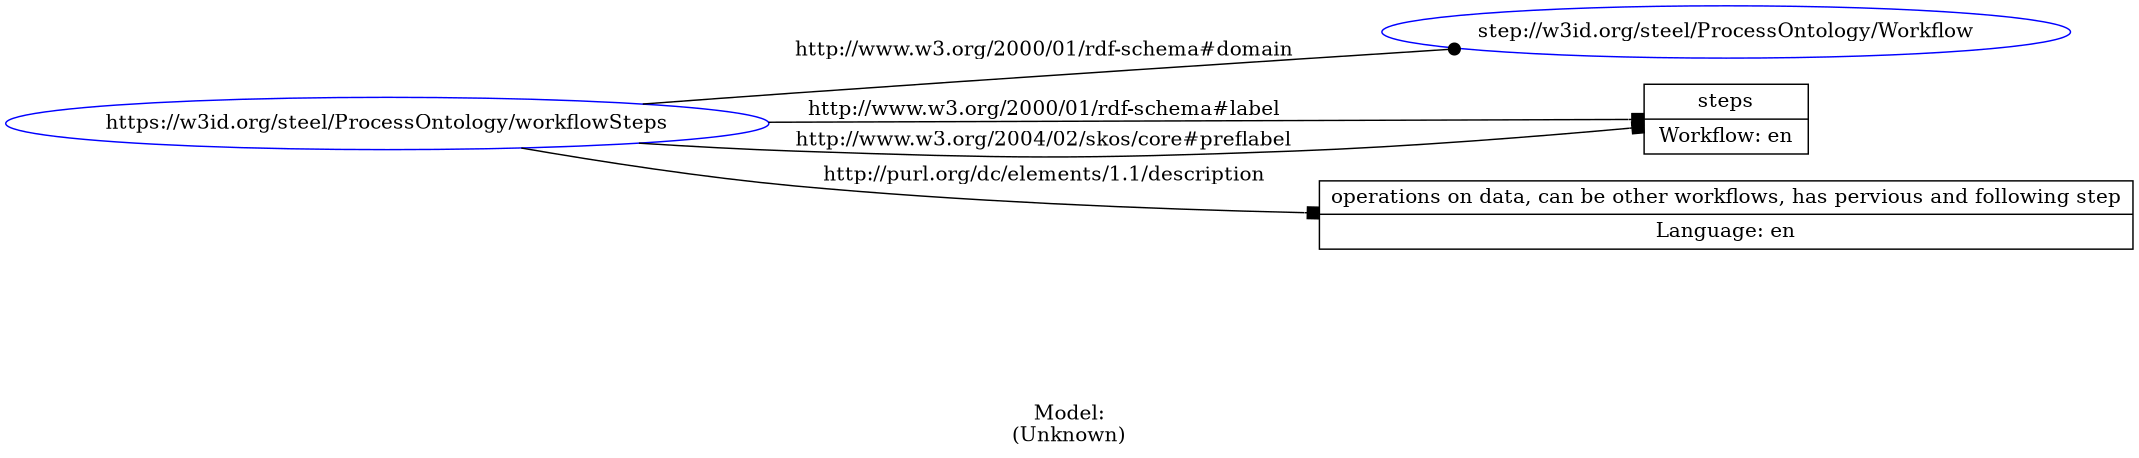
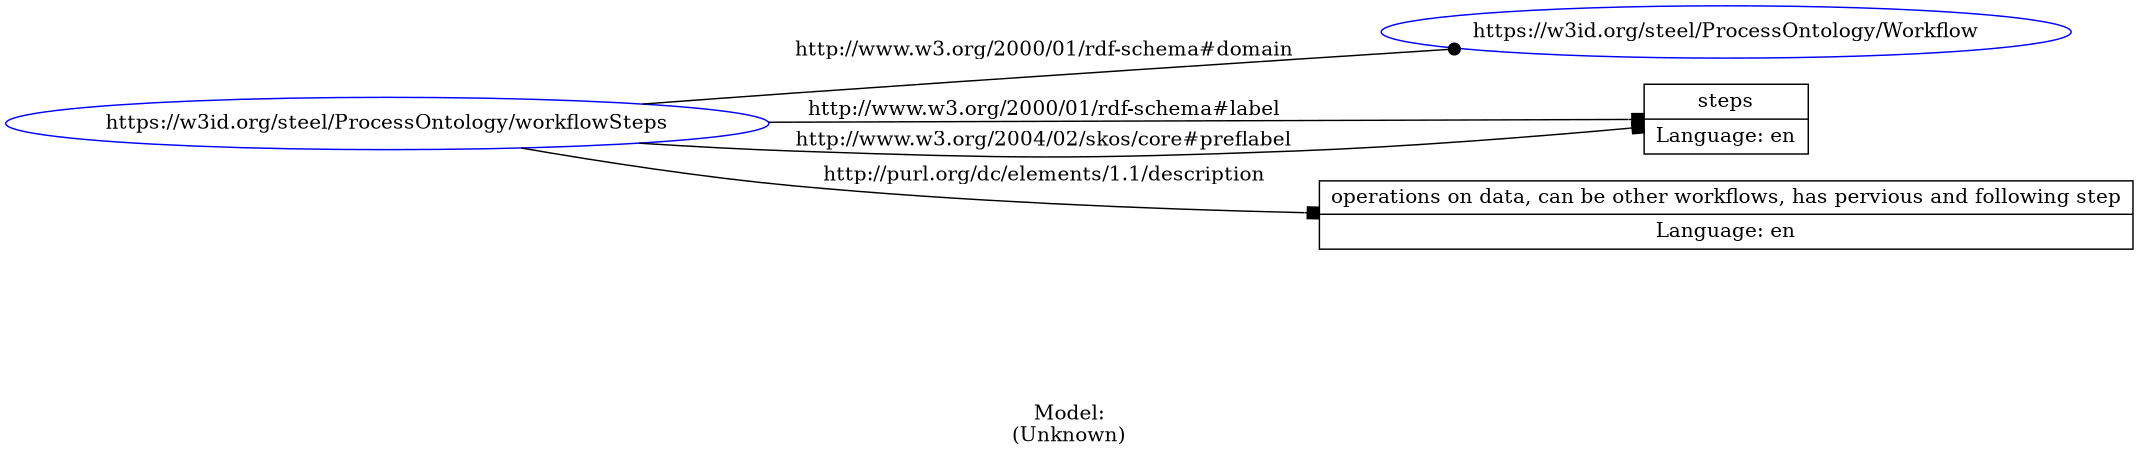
node "step://w3id.org/steel/ProcessOntology/Workflow": label "step://w3id.org/steel/ProcessOntology/Workflow" -> "https://w3id.org/steel/ProcessOntology/Workflow"
node "steps": text "Workflow: en" -> "Language: en"
